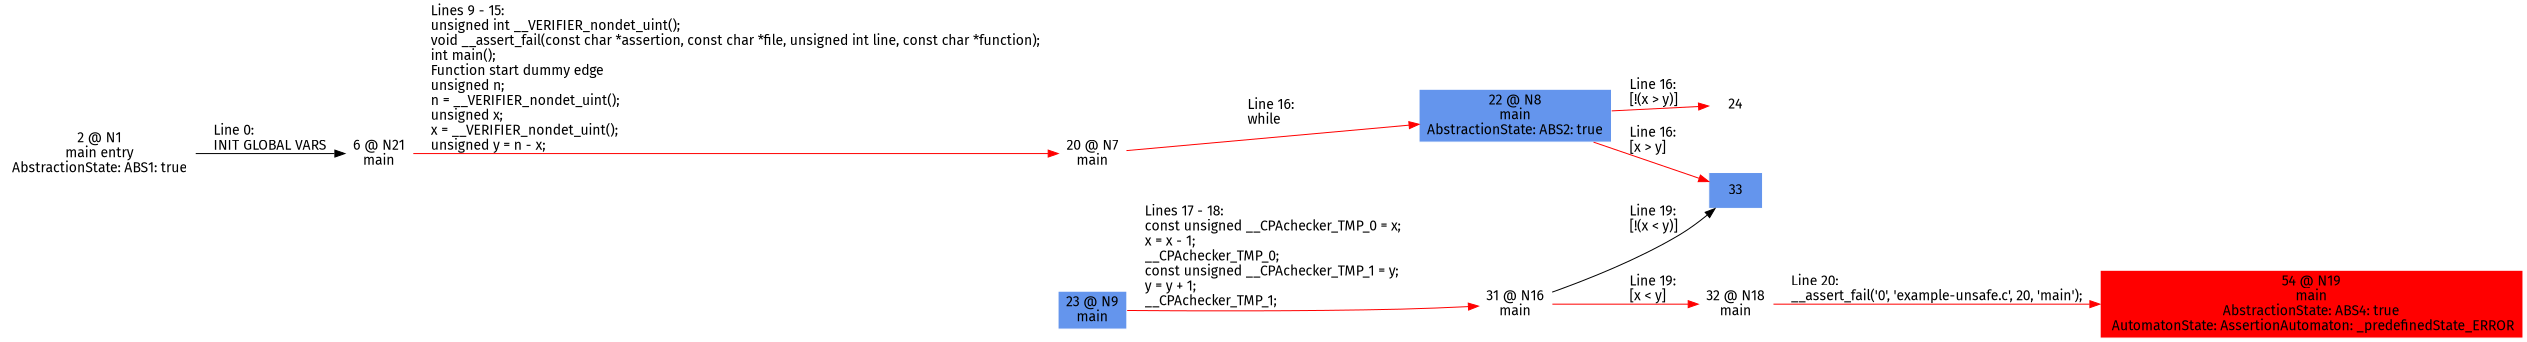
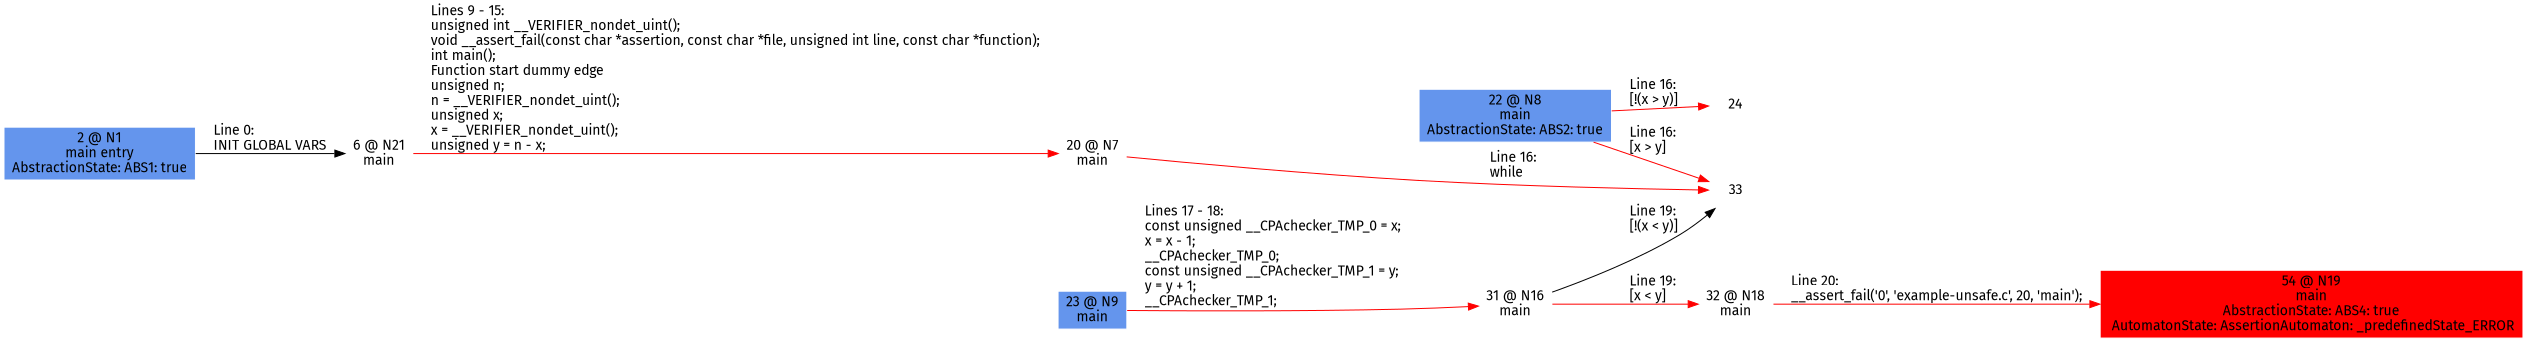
edge "20 @ N7 main" -> "22 @ N8 main AbstractionState: ABS2: true": now "20 @ N7 main" -> "33"
node "2 @ N1 main entry AbstractionState: ABS1: true": fillcolor white -> cornflowerblue
node "33": fillcolor cornflowerblue -> white
